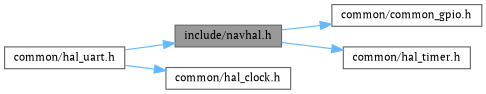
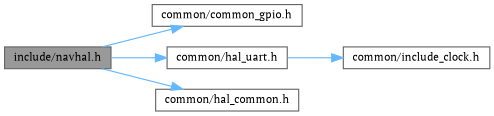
edge "common/hal_uart.h" -> "include/navhal.h": reversed
node "common/hal_timer.h": label "common/hal_timer.h" -> "common/hal_common.h"
node "common/hal_clock.h": label "common/hal_clock.h" -> "common/include_clock.h"
